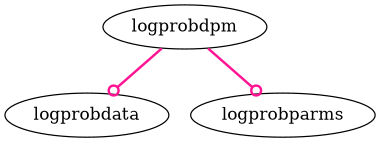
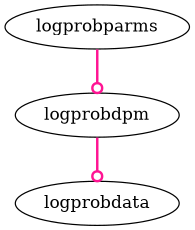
edge "logprobdpm" -> "logprobparms": reversed
